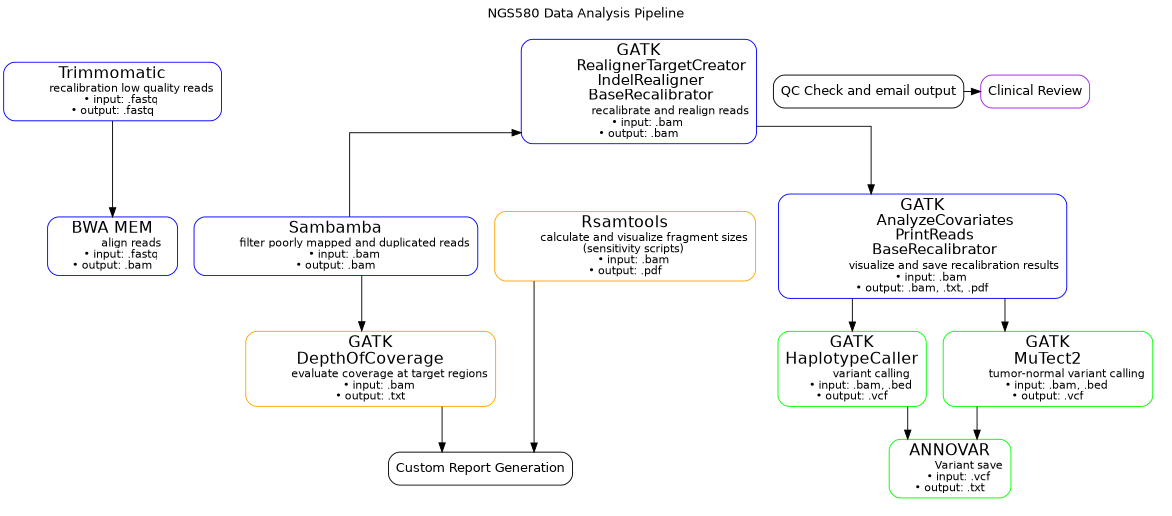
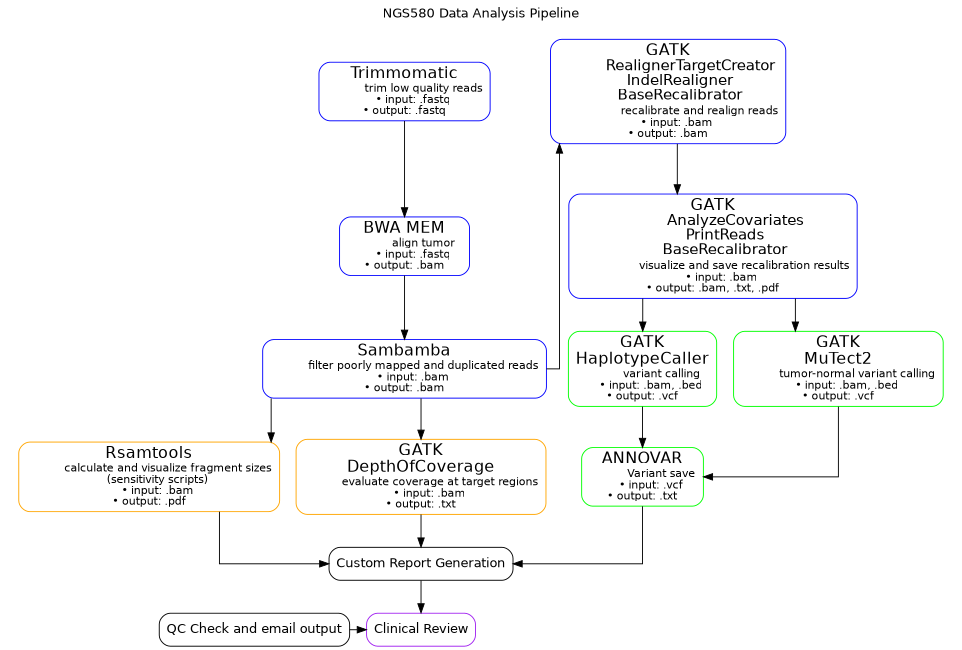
node "Trimmomatic": text "recalibration low quality reads" -> "trim low quality reads"
node "BWA MEM": text "align reads" -> "align tumor"
edge "BWA MEM" -> "Sambamba": added
edge "Sambamba" -> "Rsamtools": added
edge "ANNOVAR" -> "Custom Report Generation": added
edge "Custom Report Generation" -> "Clinical Review": added
